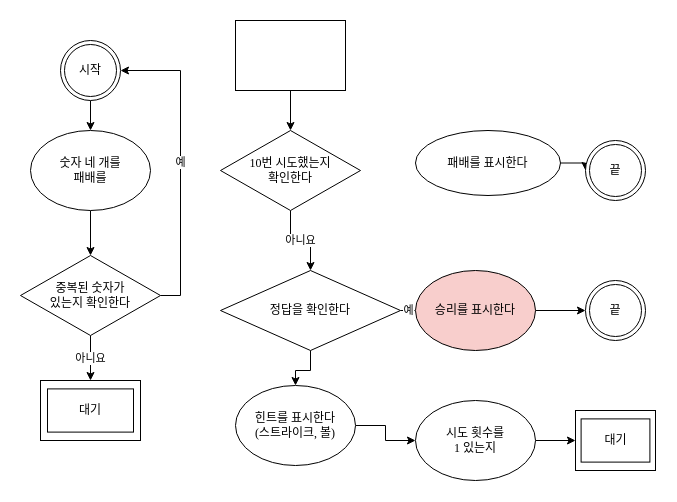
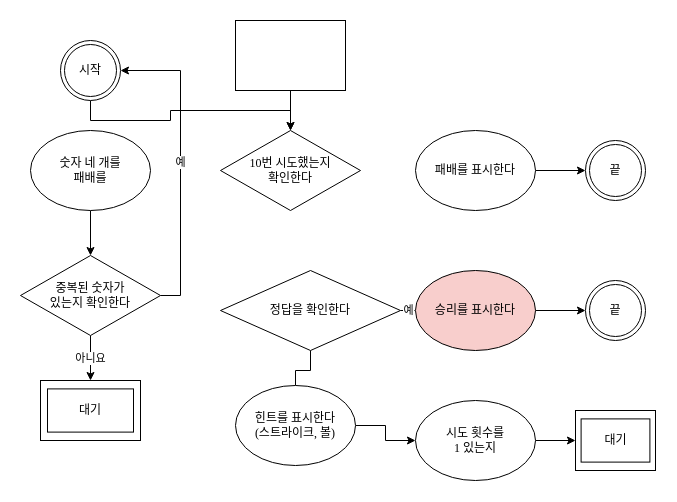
edge "시작" -> "숫자 네 개를 패배를": now "시작" -> "10번 시도했는지 확인한다"
node "패배를 표시한다": size 145x65 -> 120x80
edge "10번 시도했는지 확인한다" -> "정답을 확인한다": removed, label "아니요"
edge "정답을 확인한다" -> "힌트를 표시한다 (스트라이크, 볼)": arrowhead classic -> none
